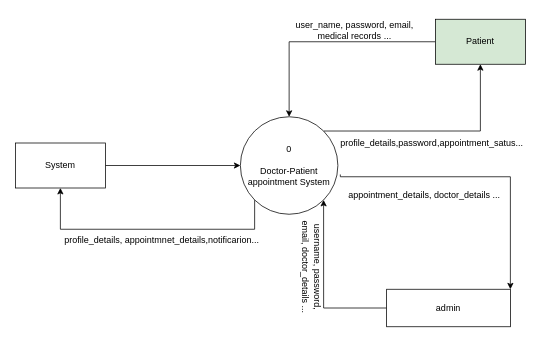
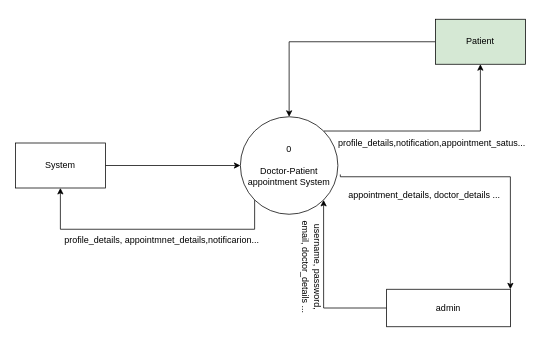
node "user_name, password, email, medical records ...": removed
node "profile_details,password,appointment_satus...": label "profile_details,password,appointment_satus..." -> "profile_details,notification,appointment_satus..."
